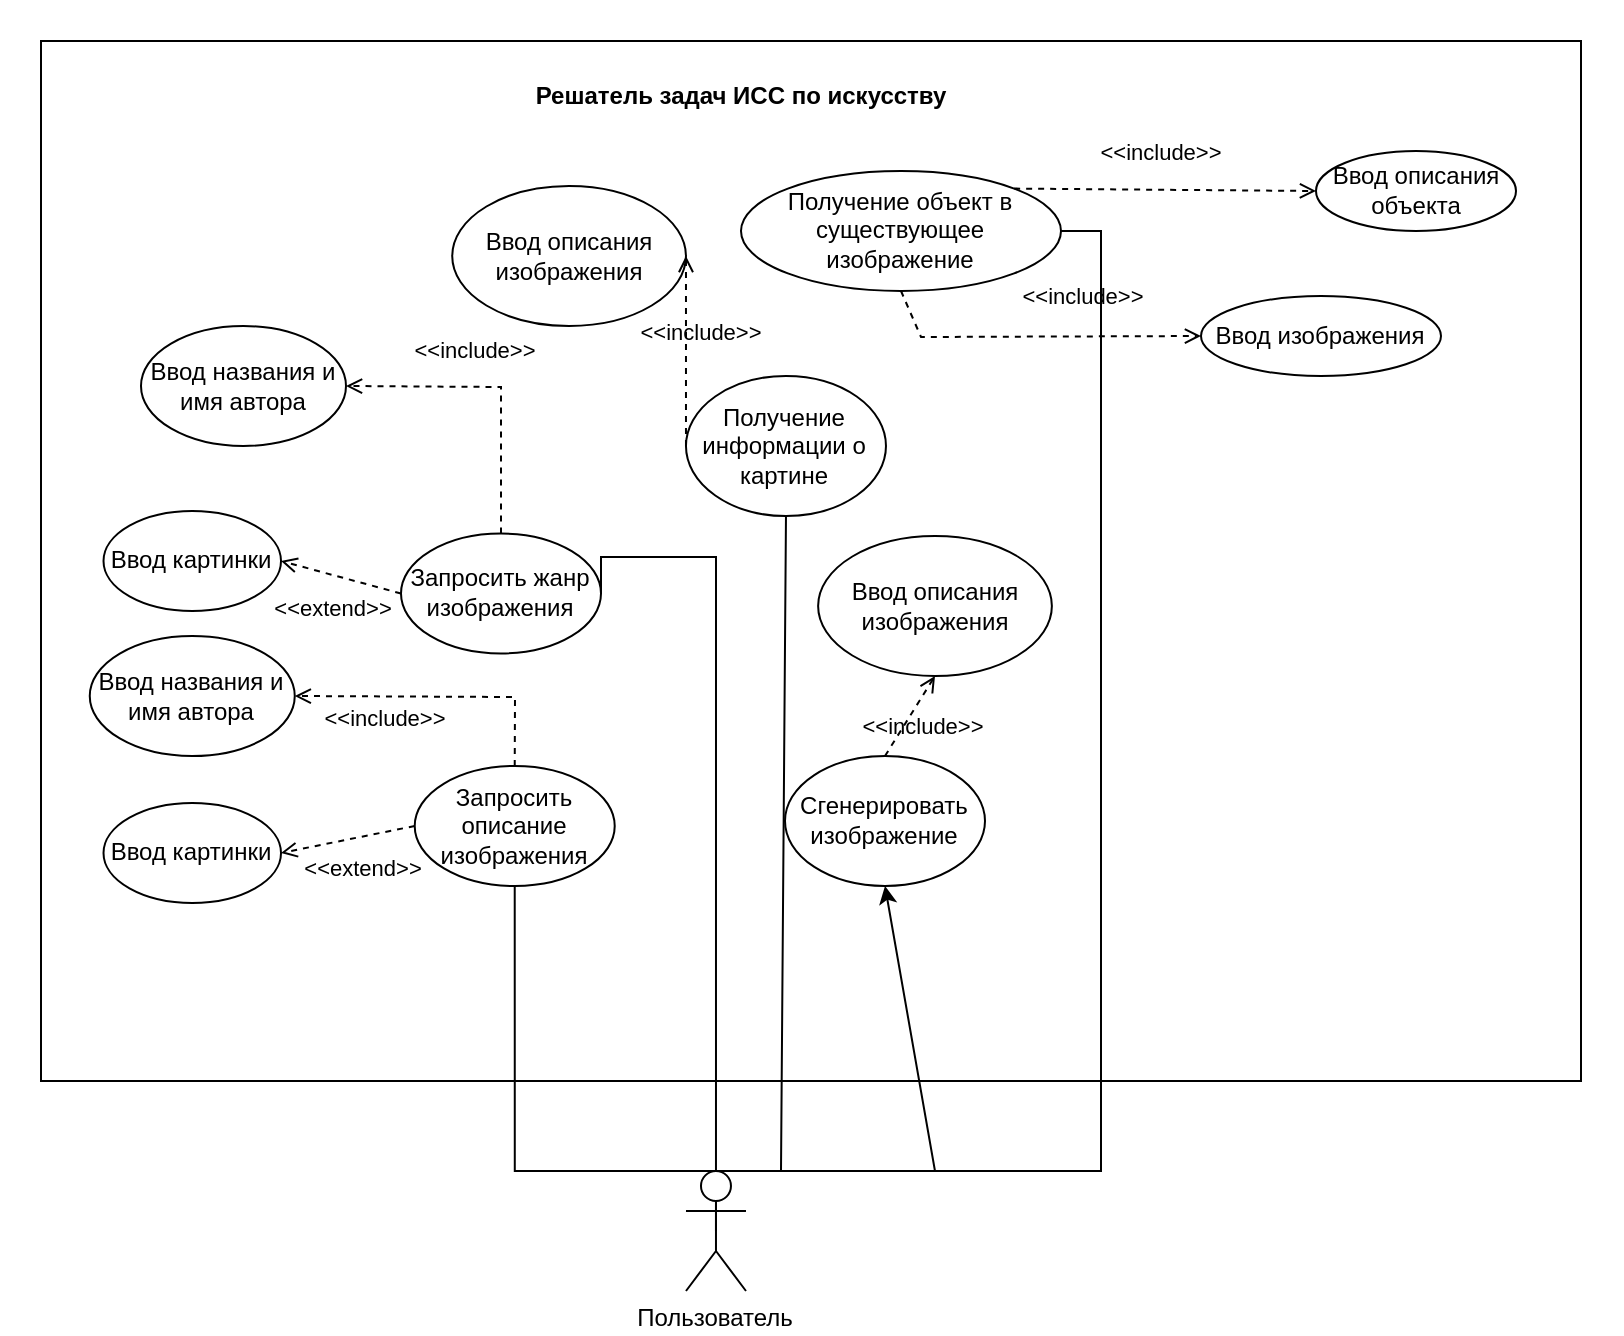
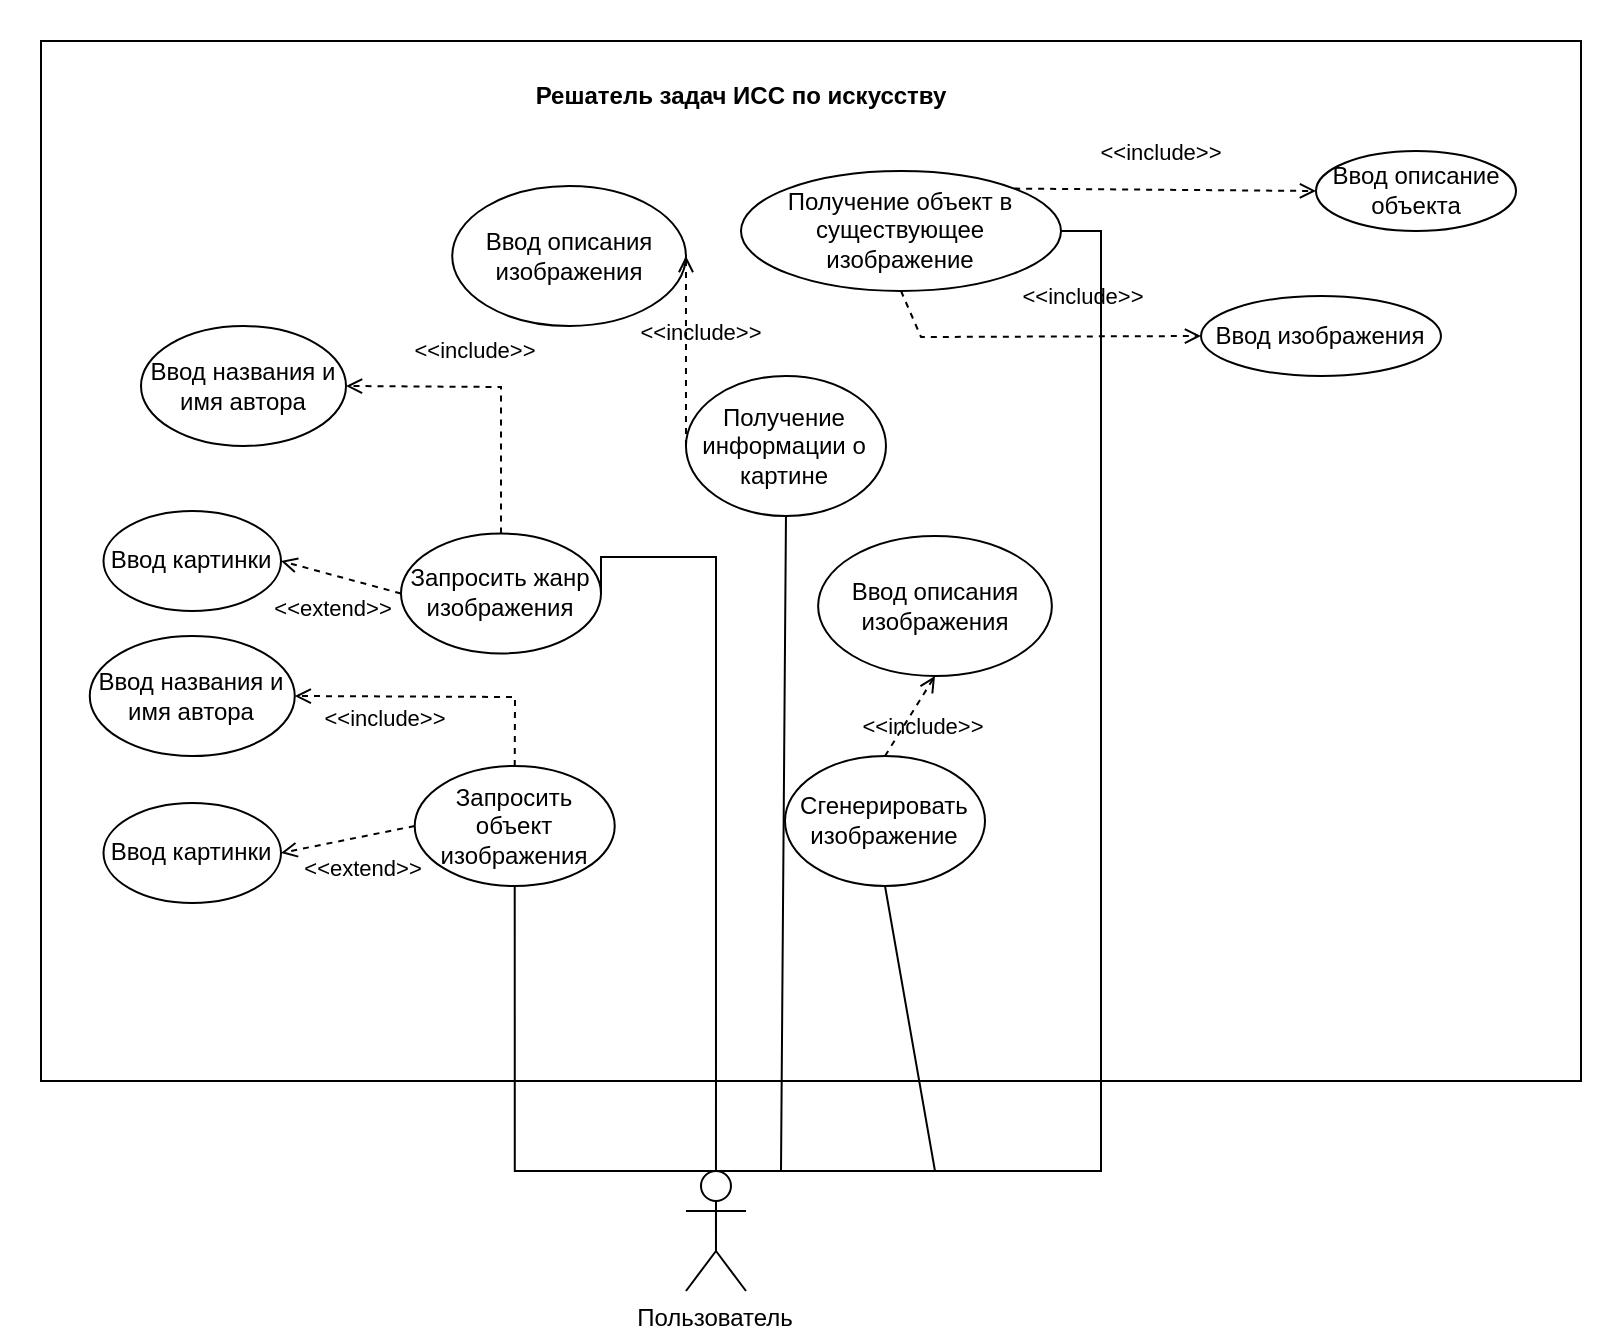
node "Ввод описания объекта": label "Ввод описания объекта" -> "Ввод описание объекта"
node "Запросить описание изображения": label "Запросить описание изображения" -> "Запросить объект изображения"
edge "Пользователь" -> "Сгенерировать изображение": arrowhead classic -> none
